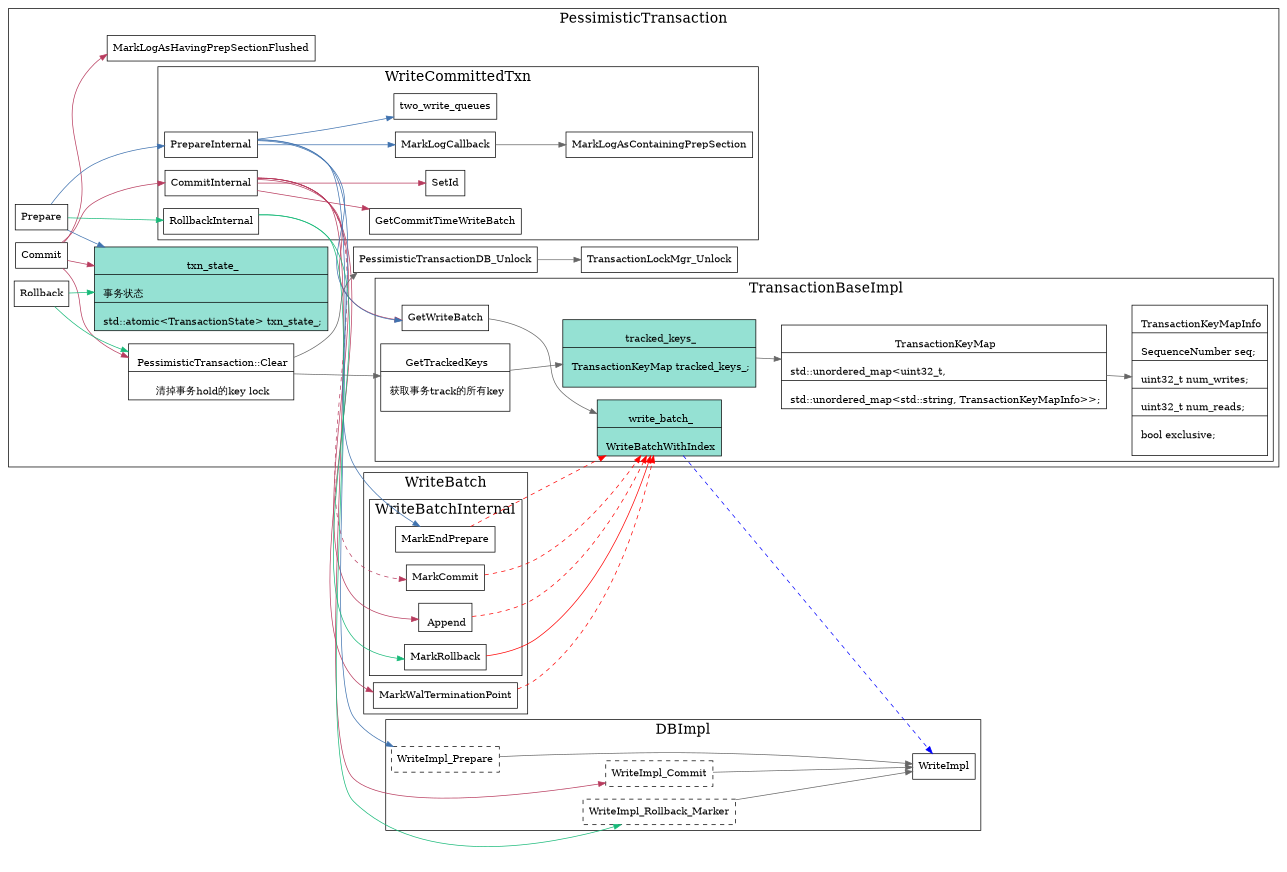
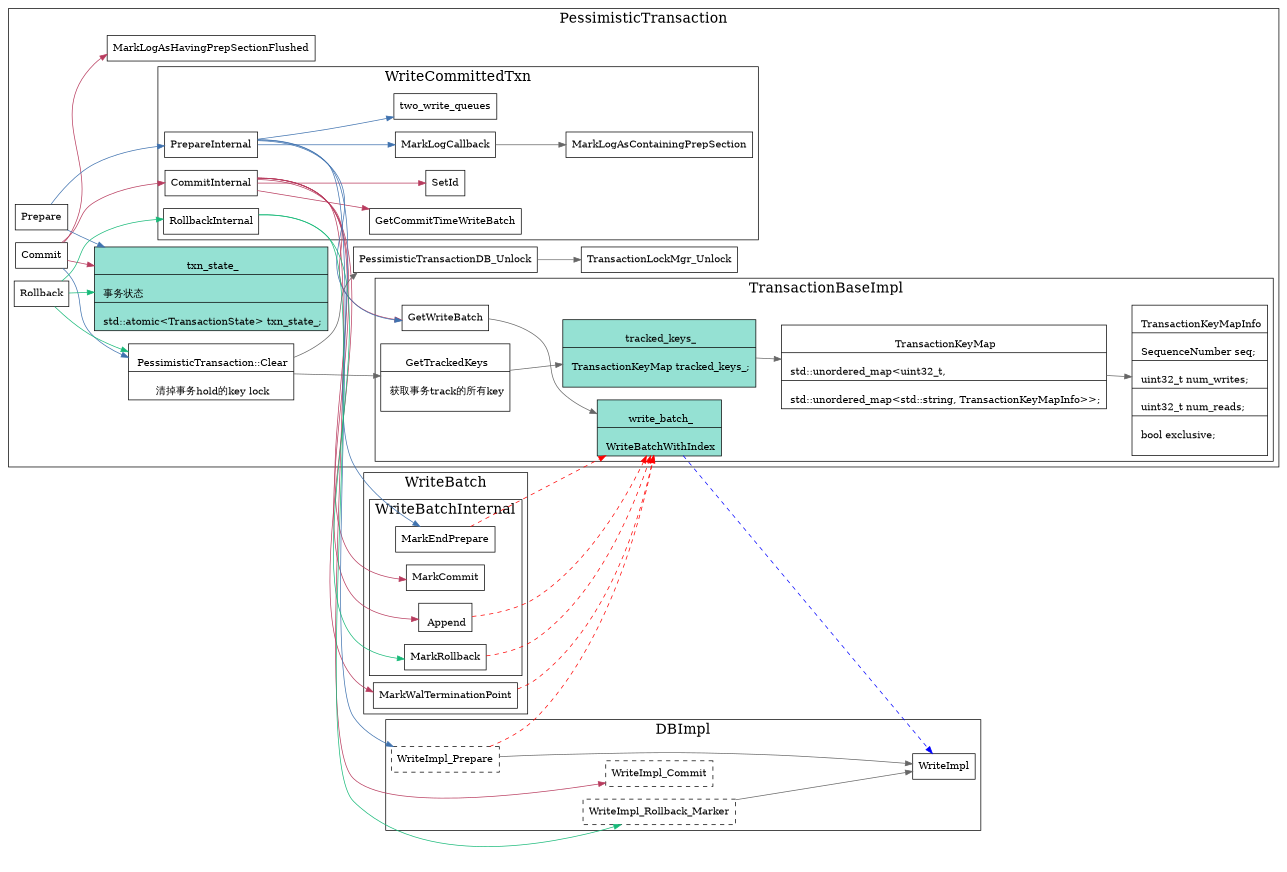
edge "Prepare" -> "RollbackInternal": now "Rollback" -> "RollbackInternal"
edge "Commit" -> "PessimisticTransaction::Clear": color #b83b5e -> #3f72af
edge "CommitInternal" -> "MarkCommit": style dashed -> solid
edge "MarkCommit" -> "write_batch_": now "WriteImpl_Prepare" -> "write_batch_"
edge "MarkRollback" -> "write_batch_": style solid -> dashed
edge "WriteImpl_Commit" -> "WriteImpl": removed
